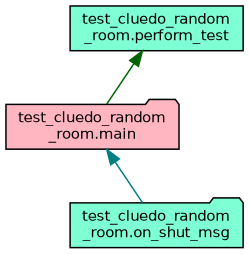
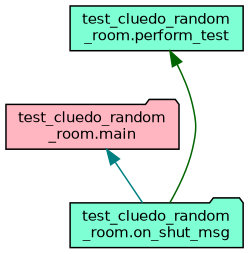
edge "test_cluedo_random _room.main" -> "test_cluedo_random _room.perform_test": now "test_cluedo_random _room.on_shut_msg" -> "test_cluedo_random _room.perform_test"
